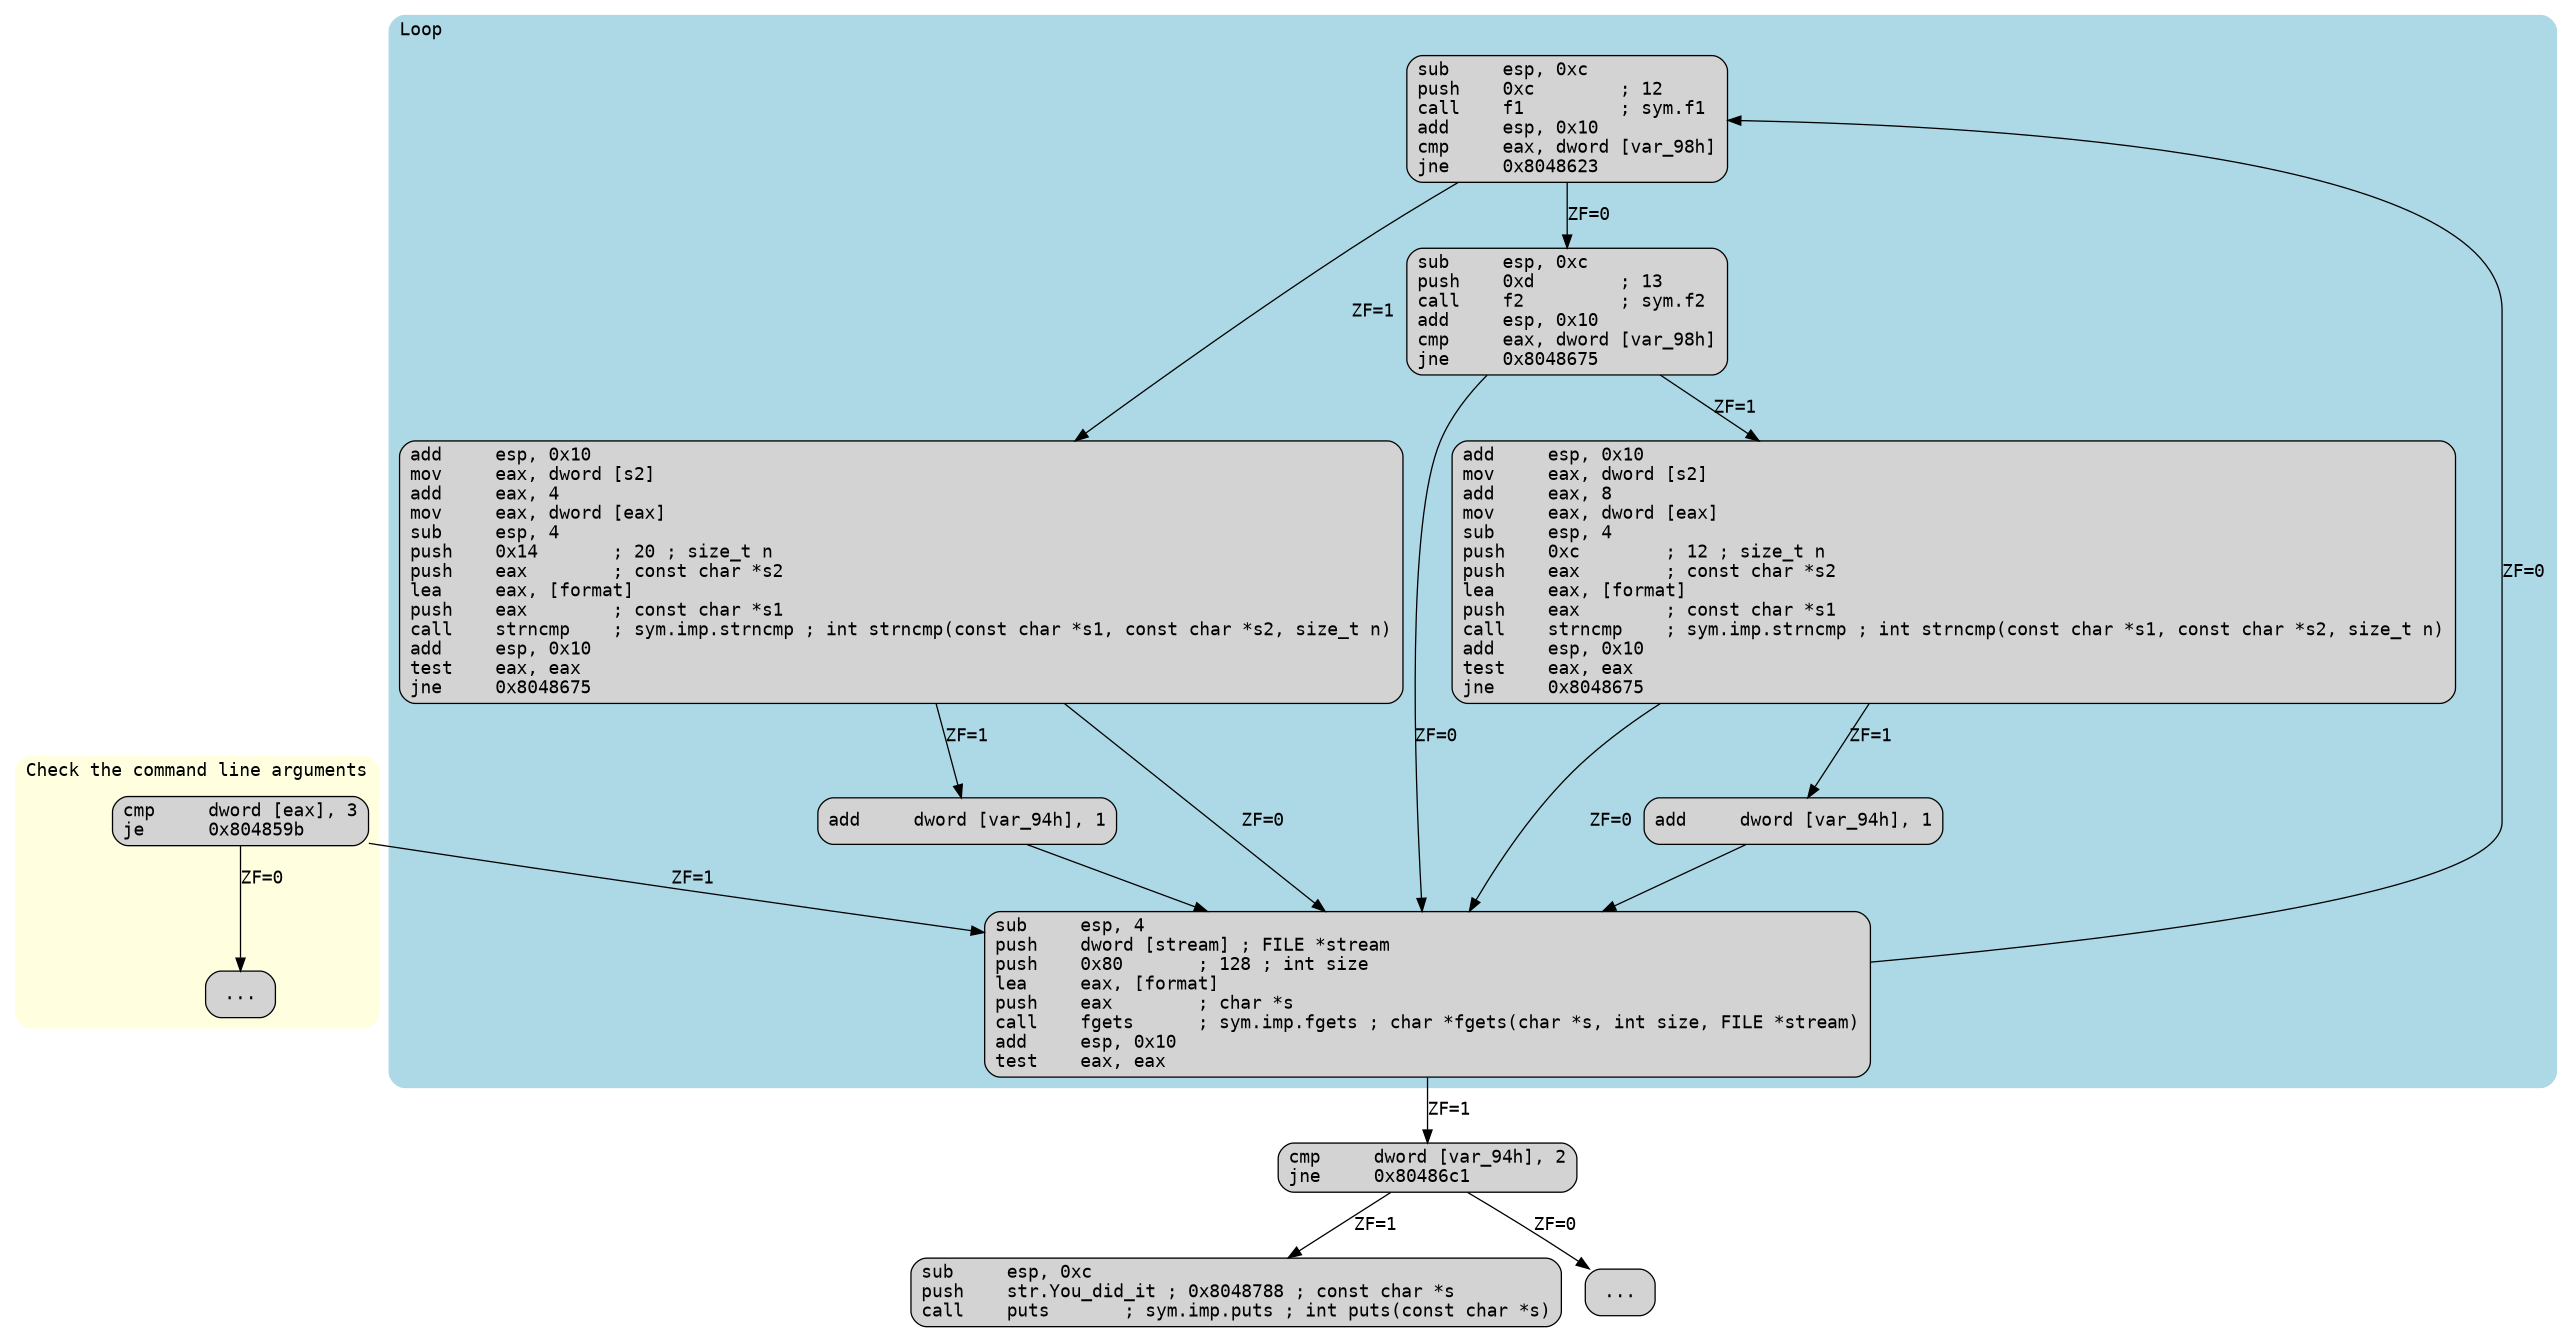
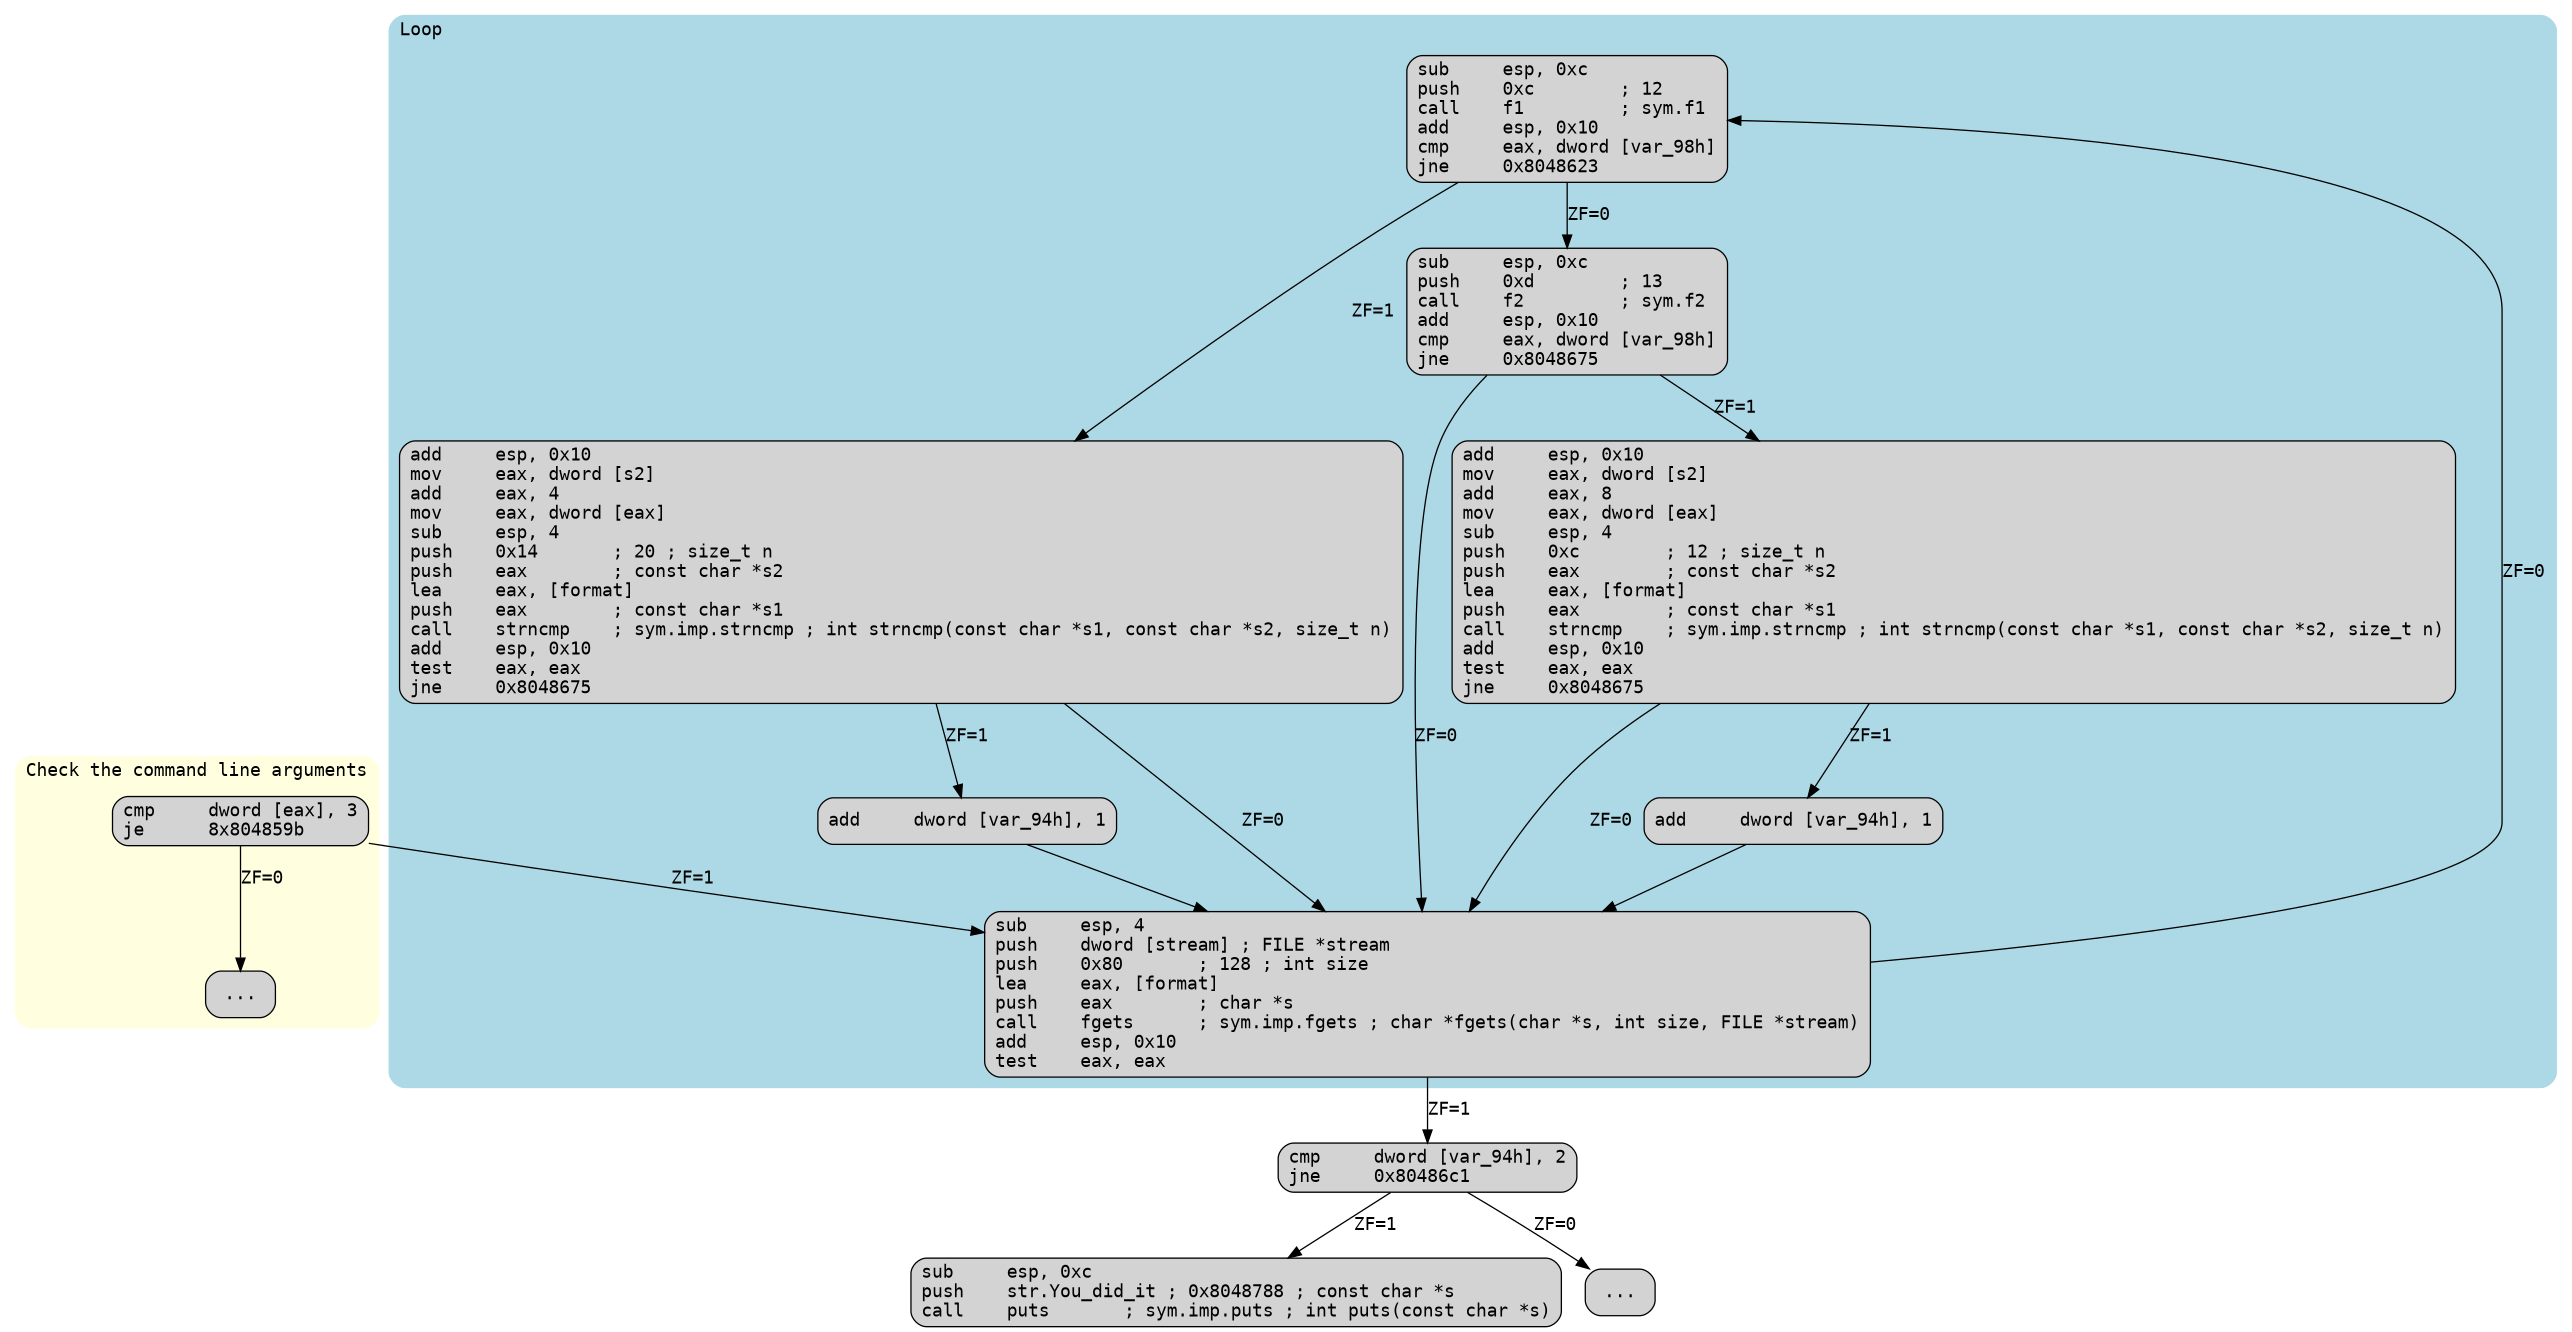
node "cmp     dword [eax], 3 je      0x804859b": label "cmp     dword [eax], 3 je      0x804859b" -> "cmp     dword [eax], 3 je      8x804859b"
